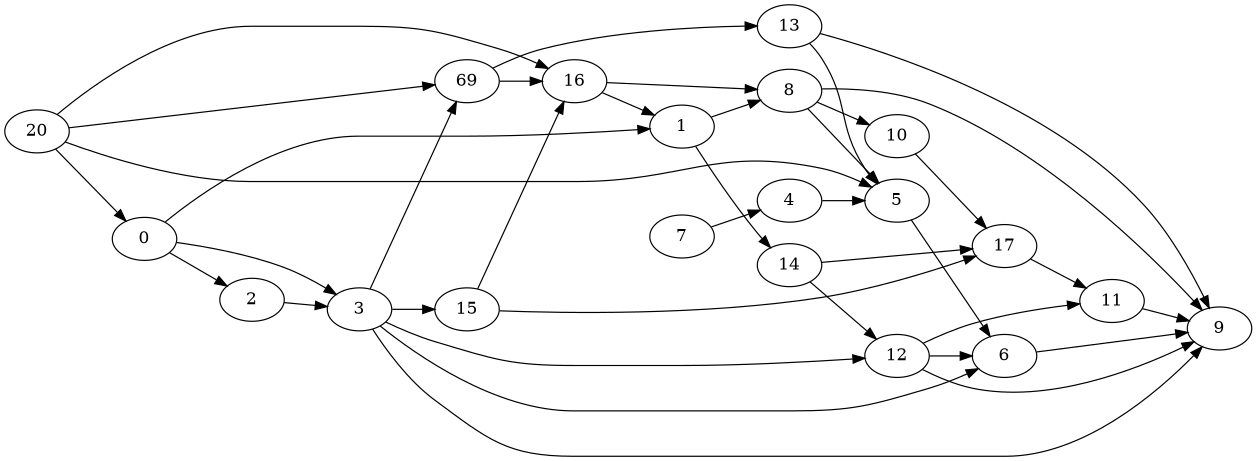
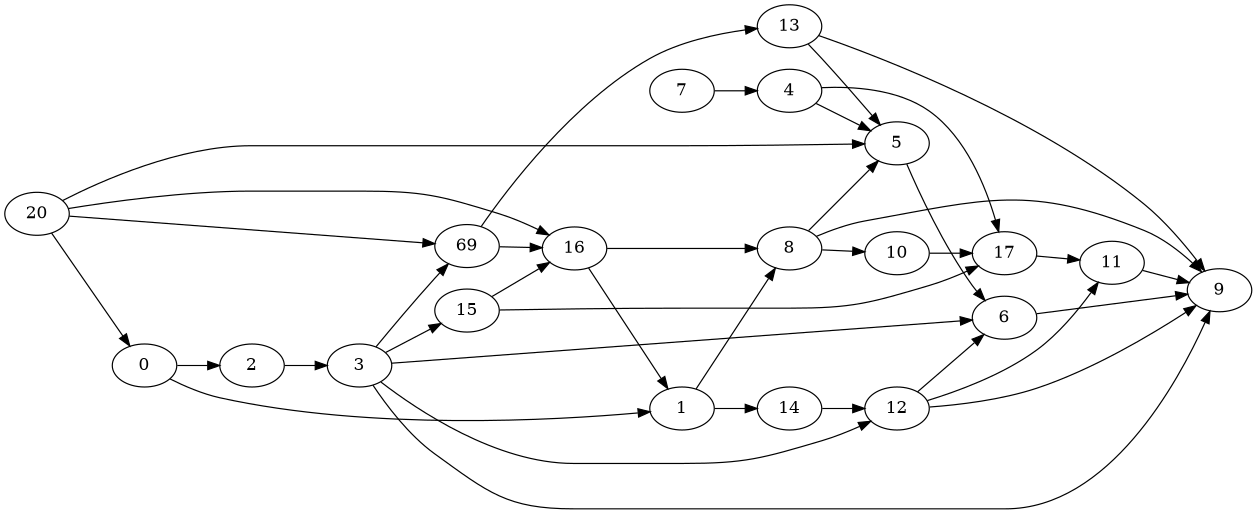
edge "14" -> "17": now "4" -> "17"
edge "0" -> "3": removed
